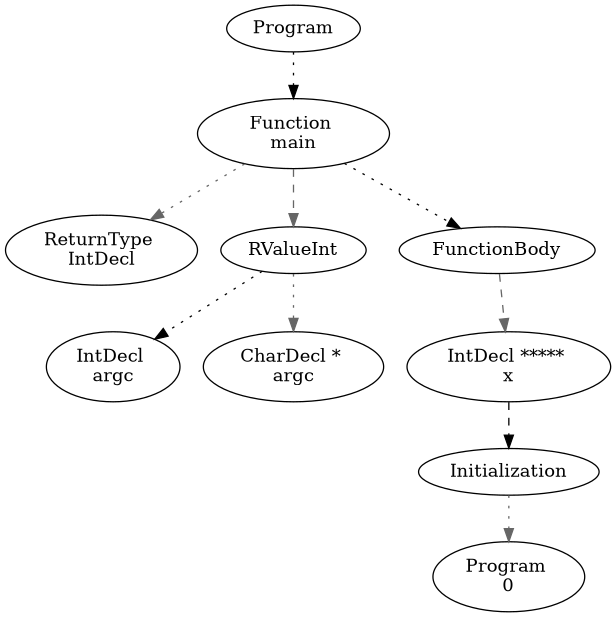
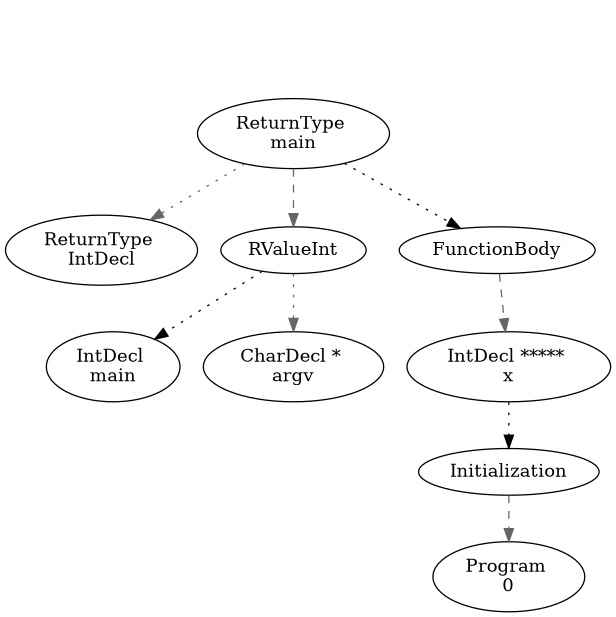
node "Program": removed
node "Function main": label "Function main" -> "ReturnType main"
node "IntDecl argc": label "IntDecl argc" -> "IntDecl main"
node "CharDecl * argc": label "CharDecl * argc" -> "CharDecl * argv"
edge "IntDecl ***** x" -> "Initialization": style dashed -> dotted
edge "Initialization" -> "Program 0": style dotted -> dashed
